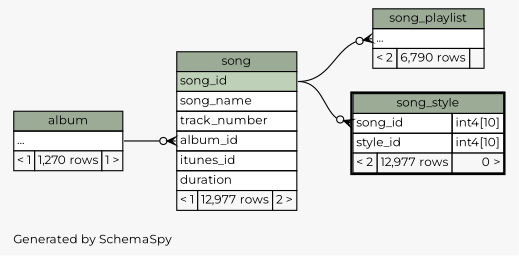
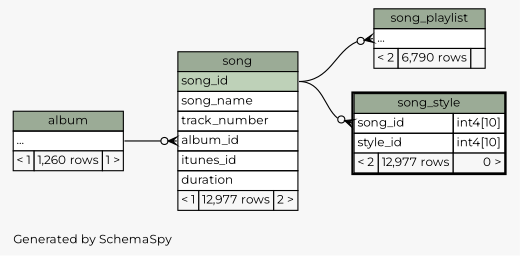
node "album": text "1,270 rows" -> "1,260 rows"
